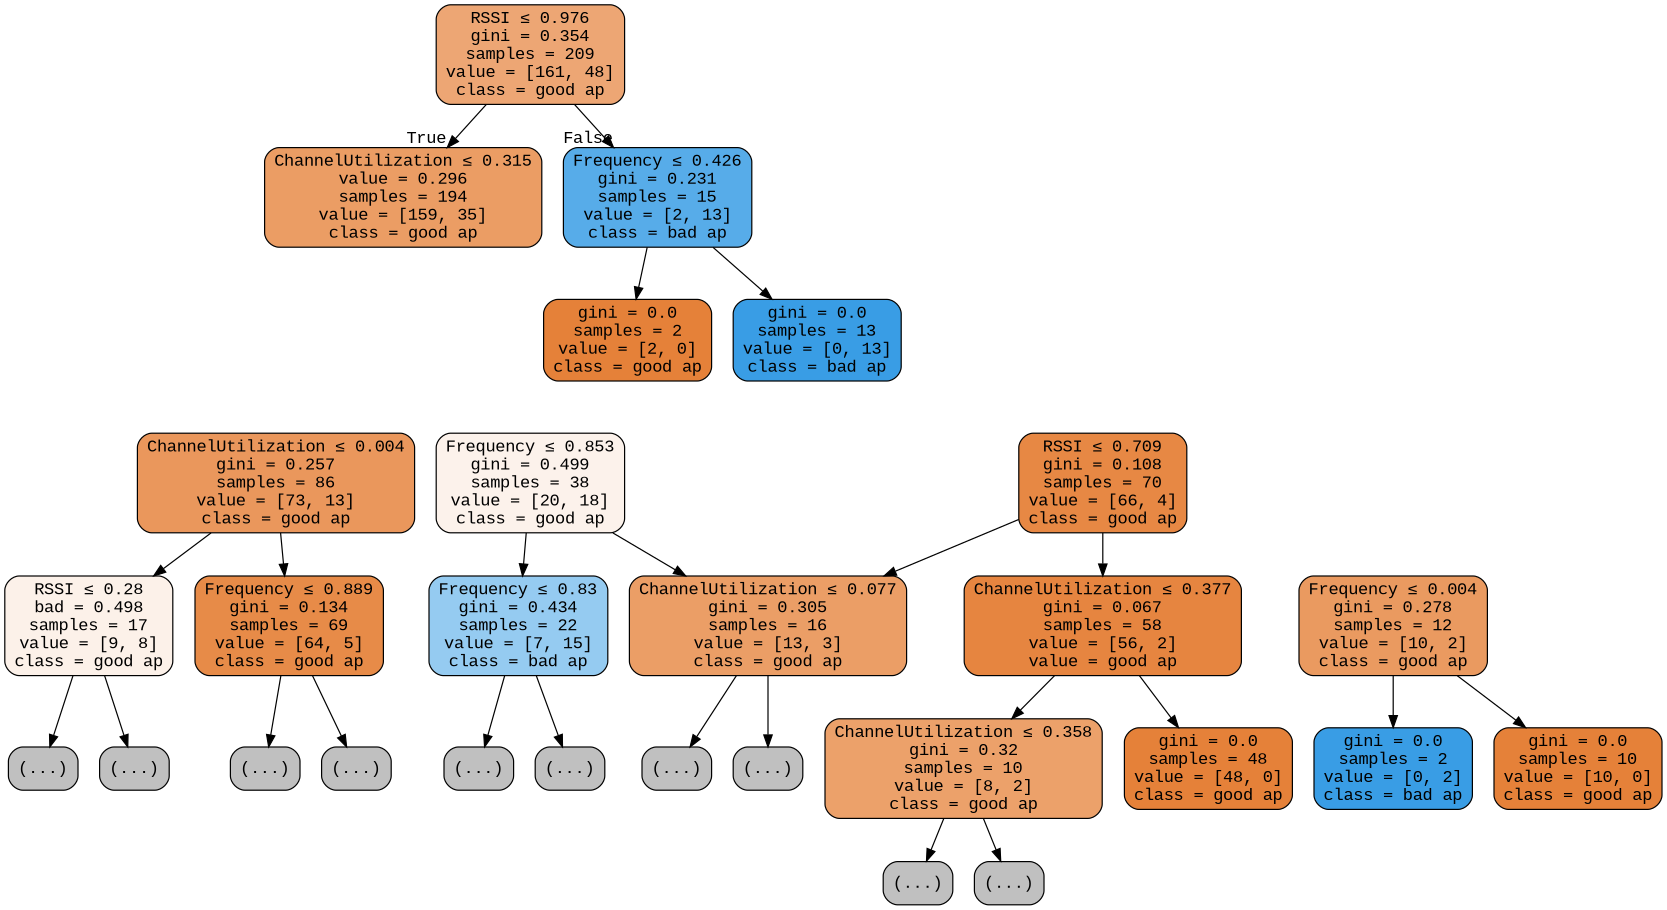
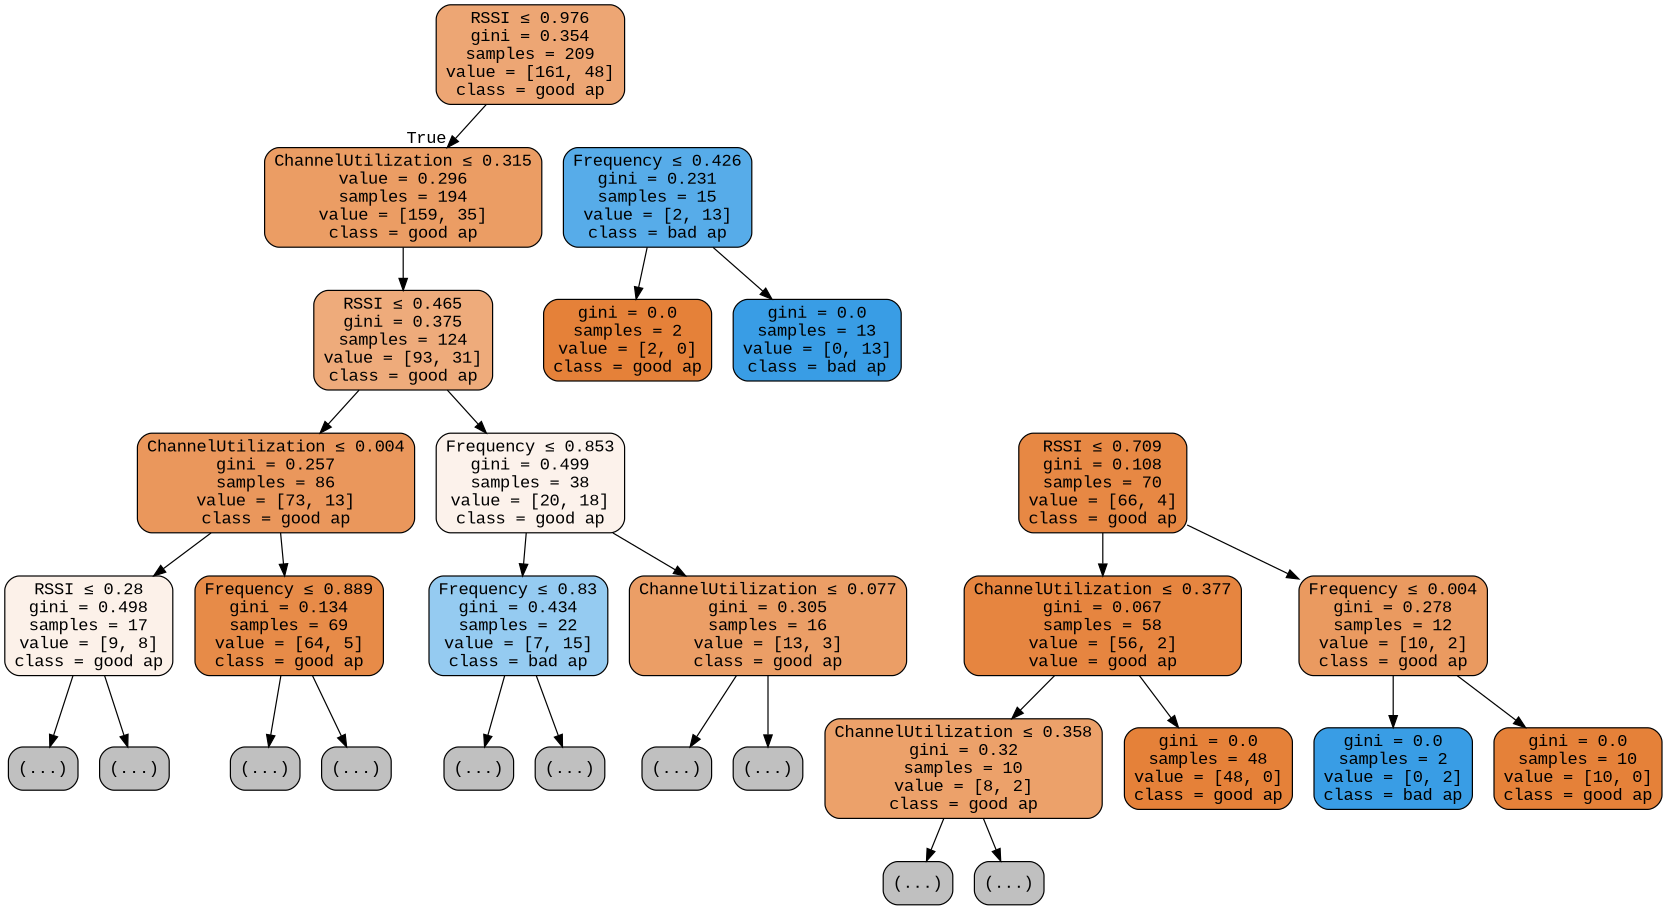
edge "RSSI ≤ 0.976" -> "Frequency ≤ 0.426": removed
node "RSSI ≤ 0.465": added
edge "RSSI ≤ 0.709" -> "ChannelUtilization ≤ 0.077": now "RSSI ≤ 0.709" -> "Frequency ≤ 0.004"
node "RSSI ≤ 0.28": text "bad = 0.498" -> "gini = 0.498"
